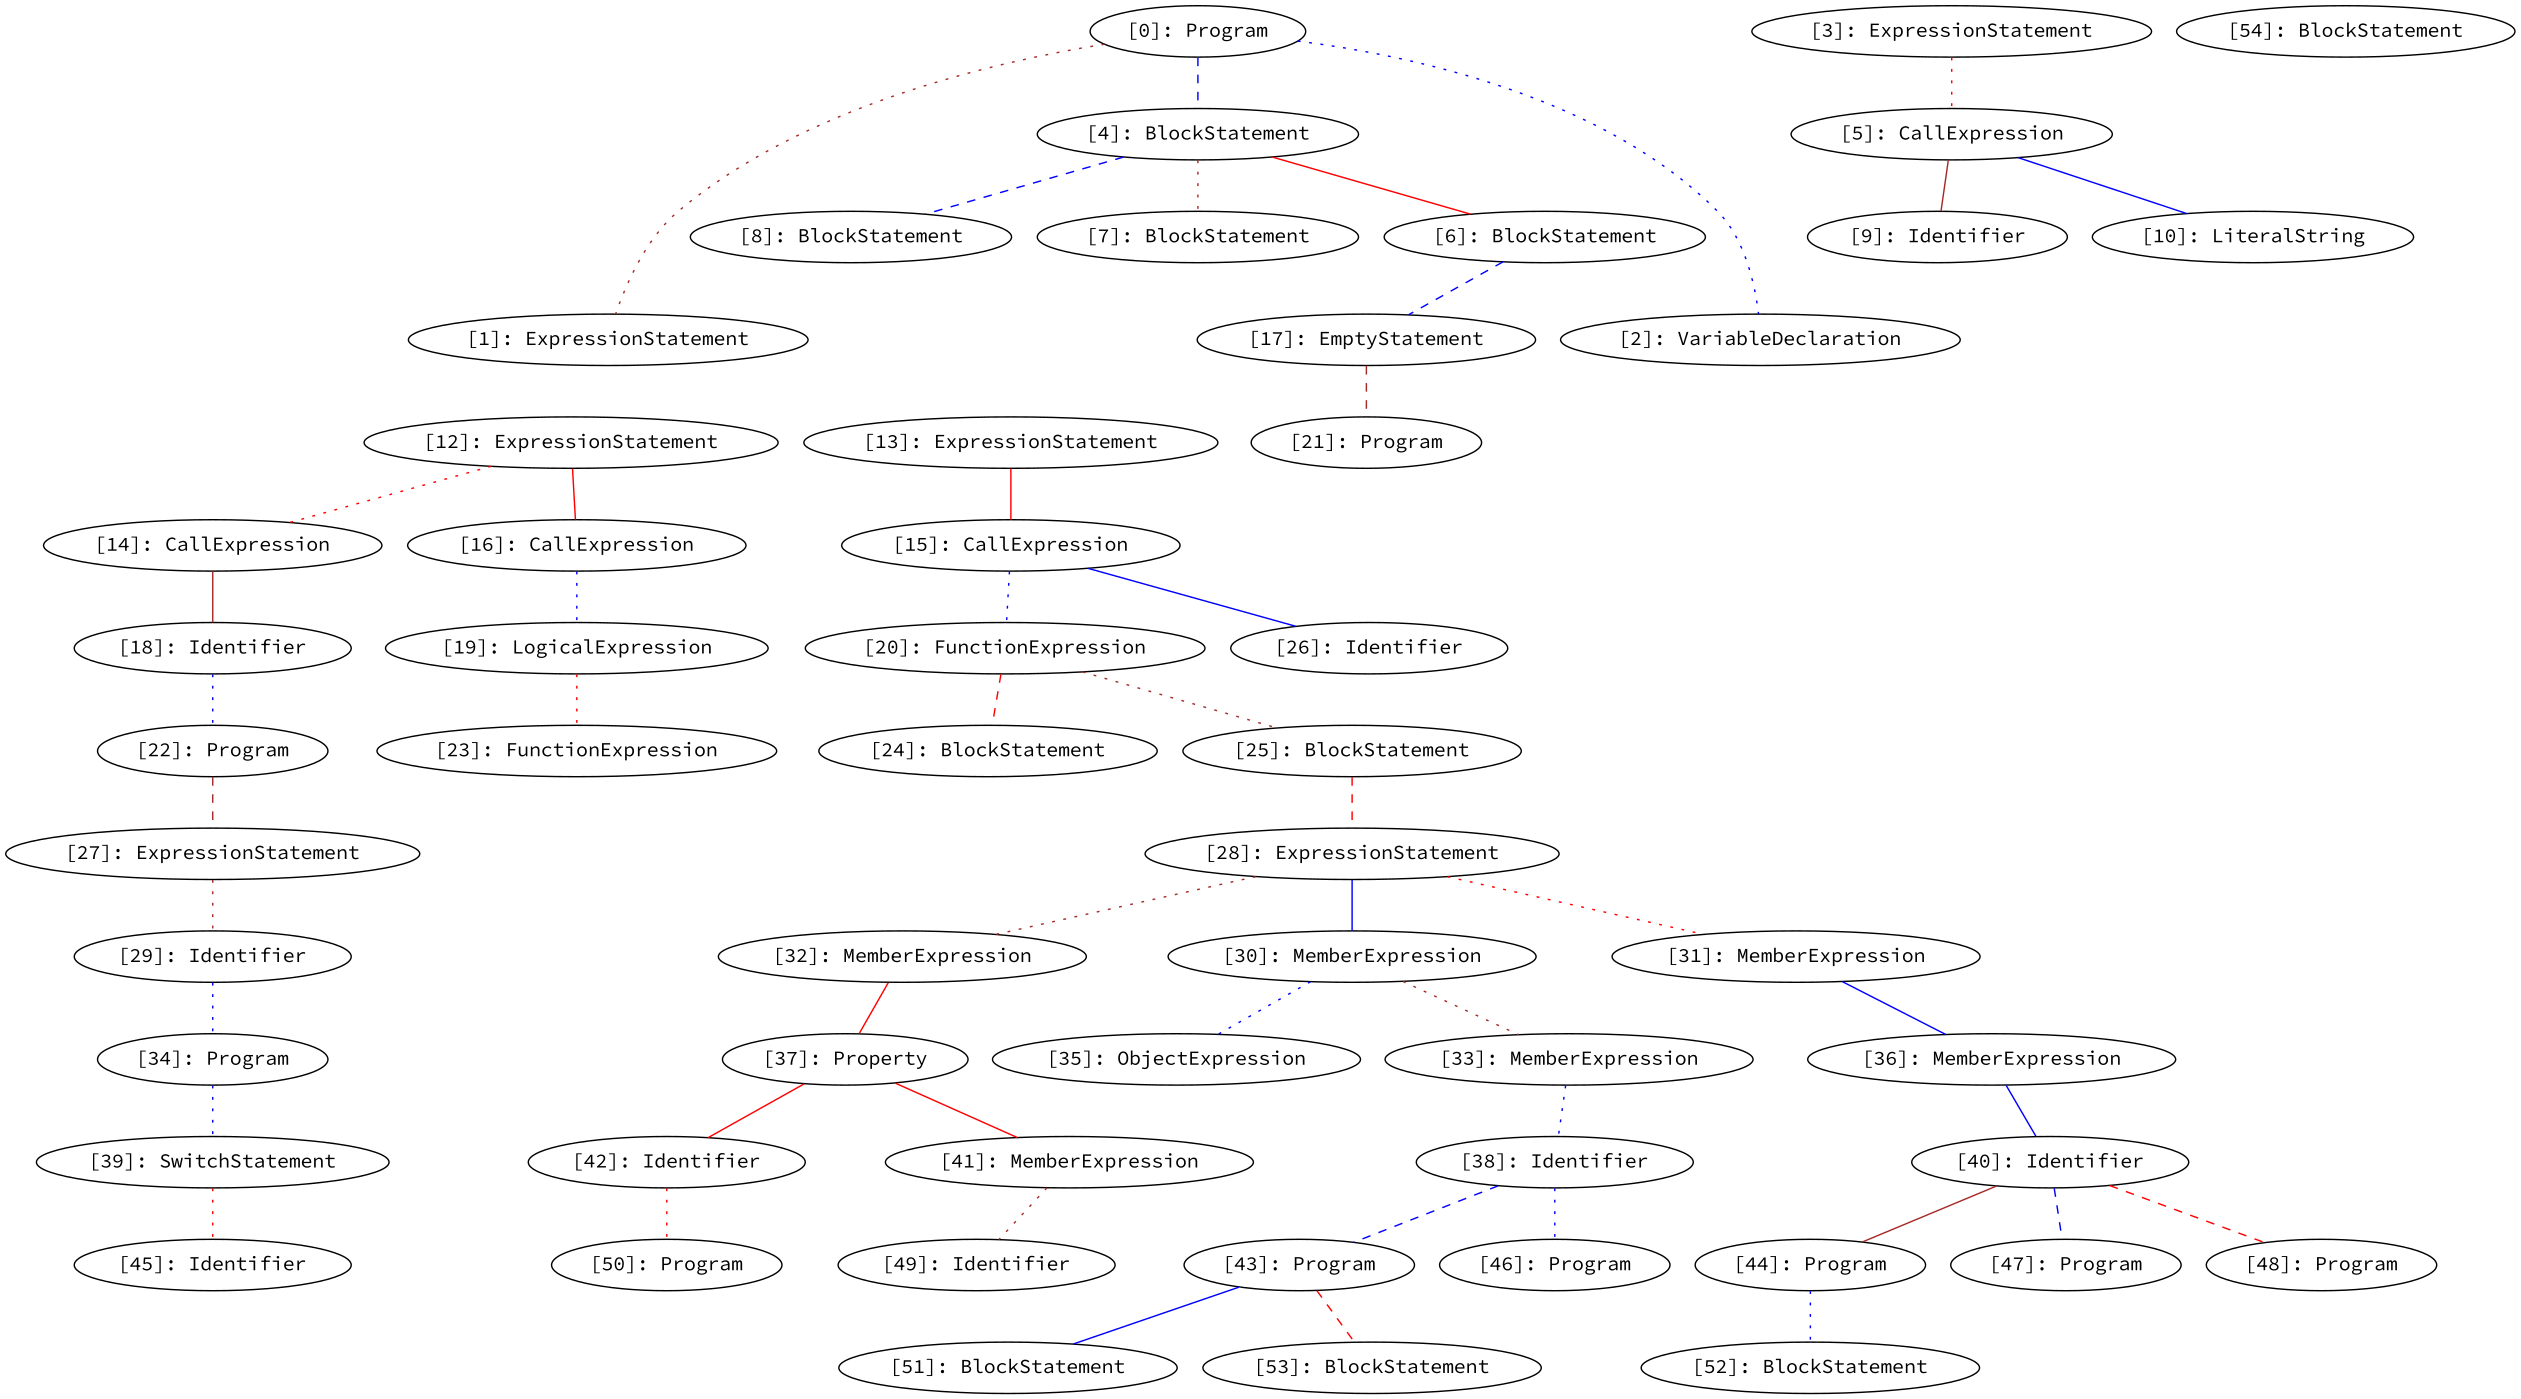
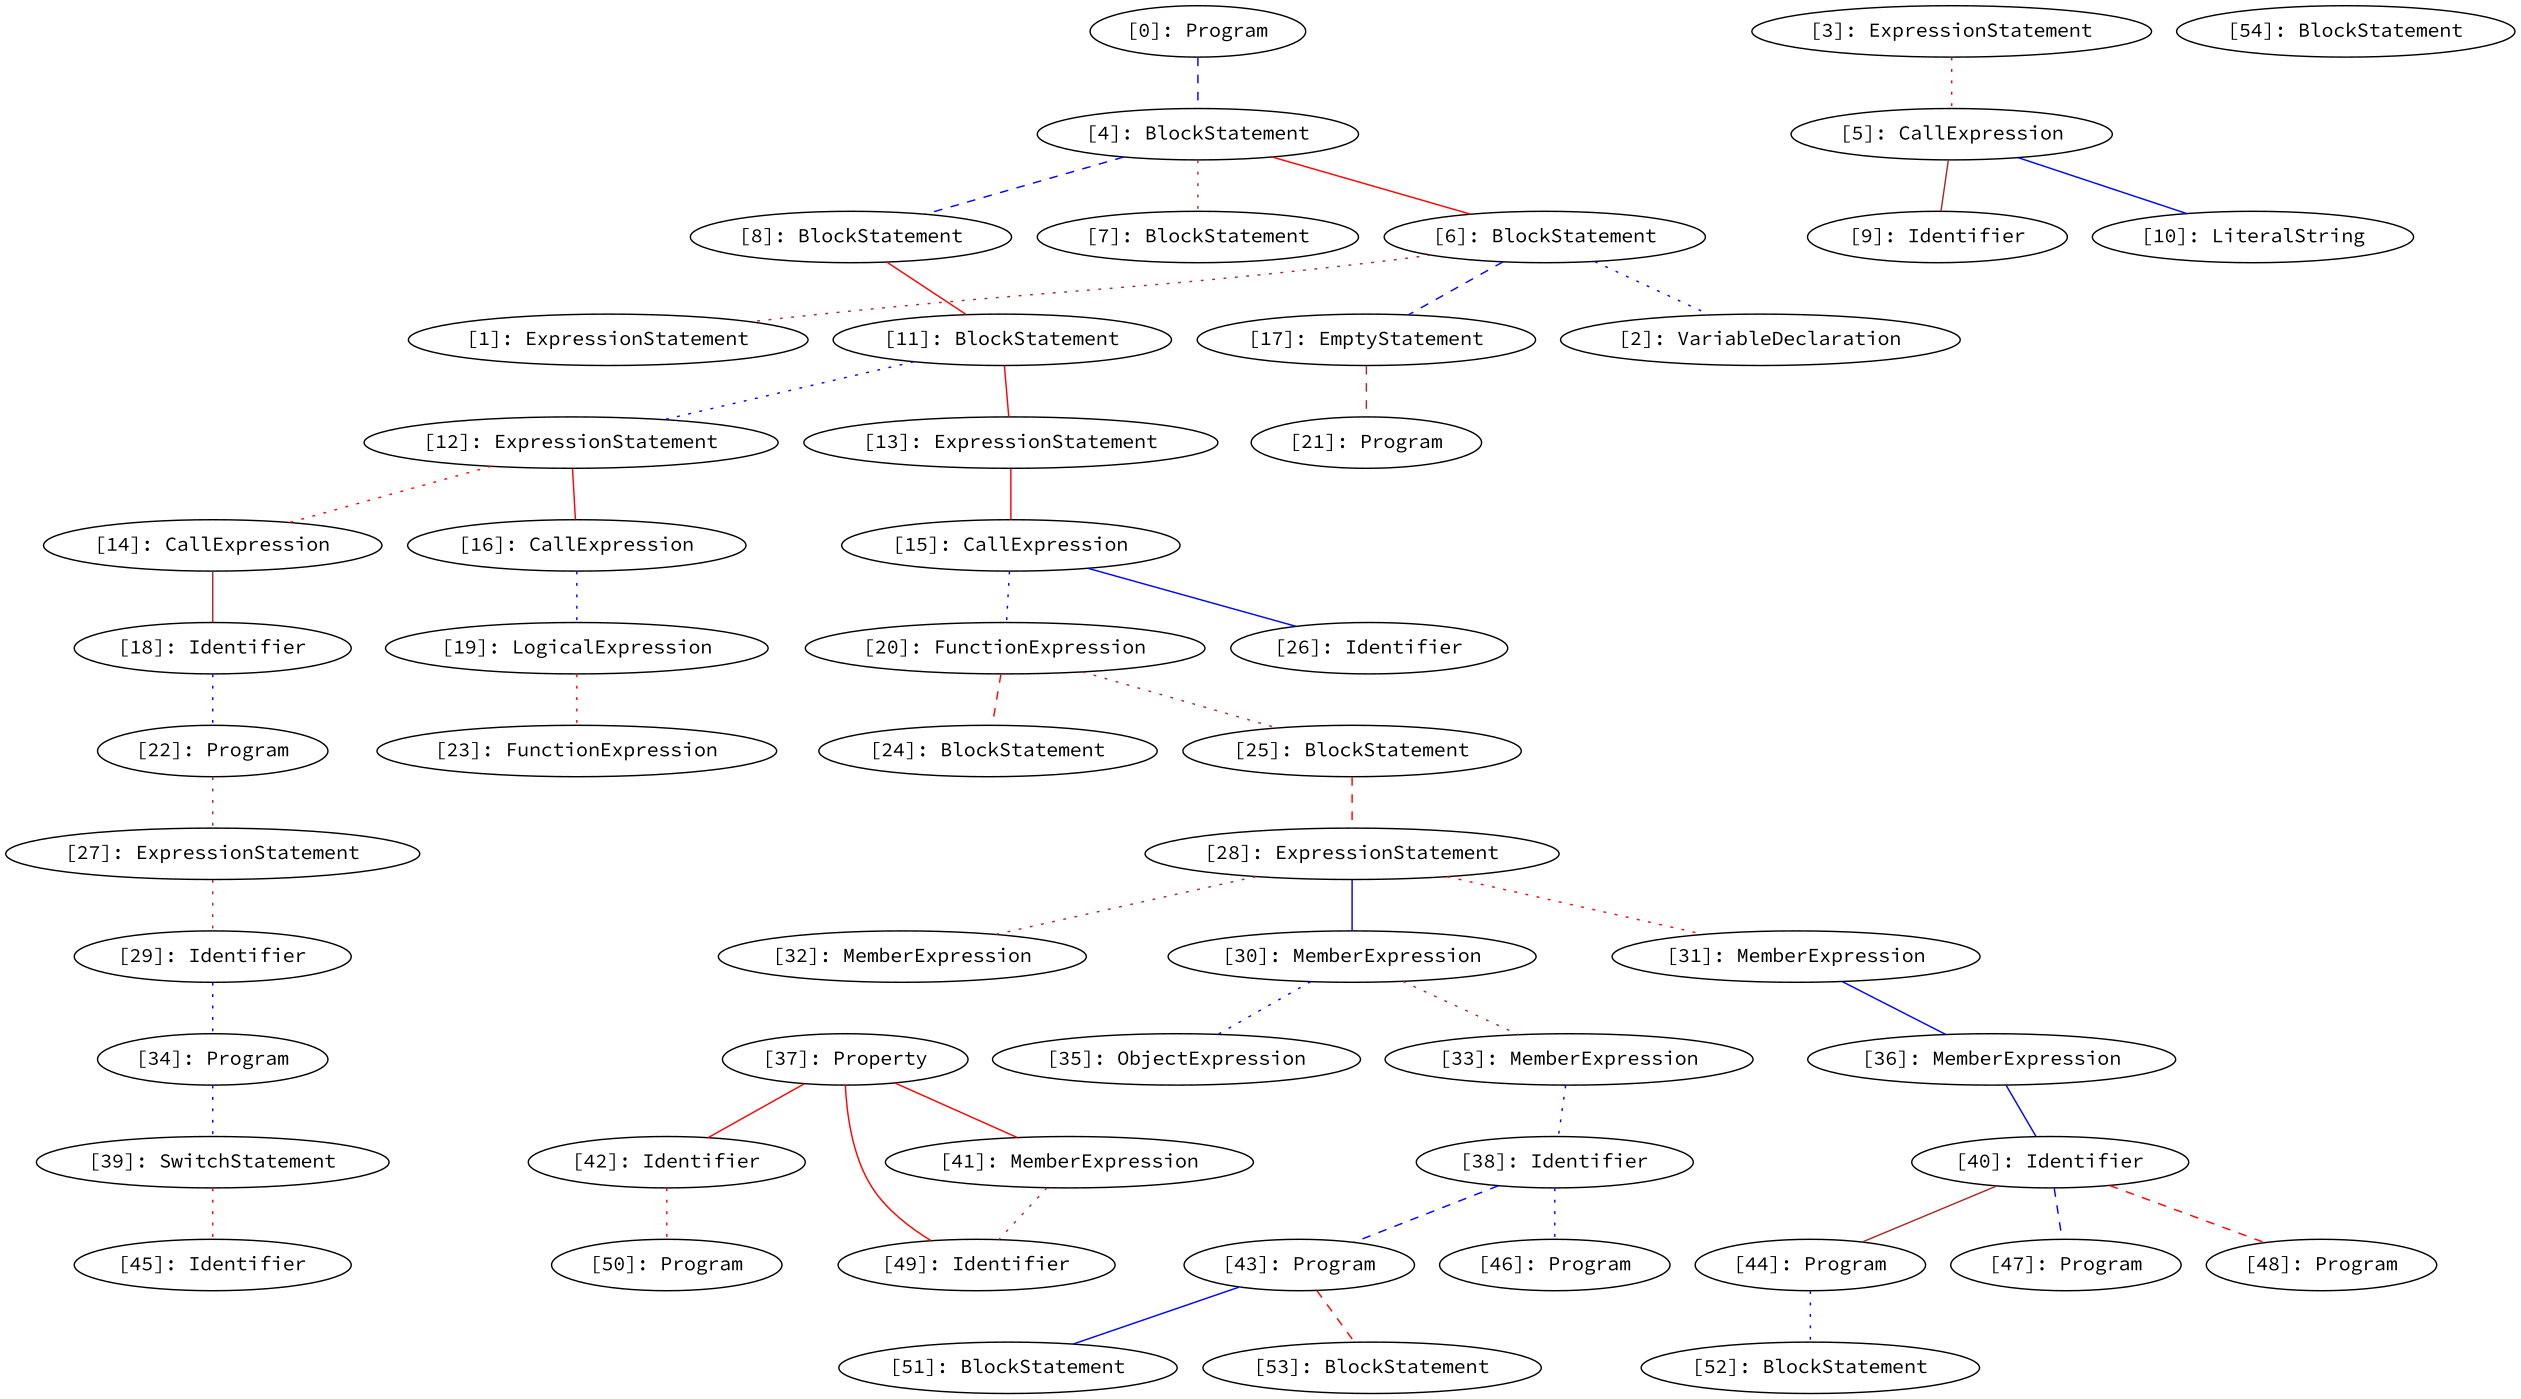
edge "[0]: Program" -- "[2]: VariableDeclaration": now "[6]: BlockStatement" -- "[2]: VariableDeclaration"
edge "[0]: Program" -- "[1]: ExpressionStatement": now "[6]: BlockStatement" -- "[1]: ExpressionStatement"
node "[11]: BlockStatement": added
edge "[22]: Program" -- "[27]: ExpressionStatement": style dashed -> dotted
edge "[32]: MemberExpression" -- "[37]: Property": now "[49]: Identifier" -- "[37]: Property"
